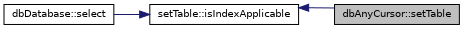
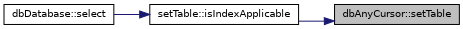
edge "dbAnyCursor::setTable" -> "setTable::isIndexApplicable": reversed
